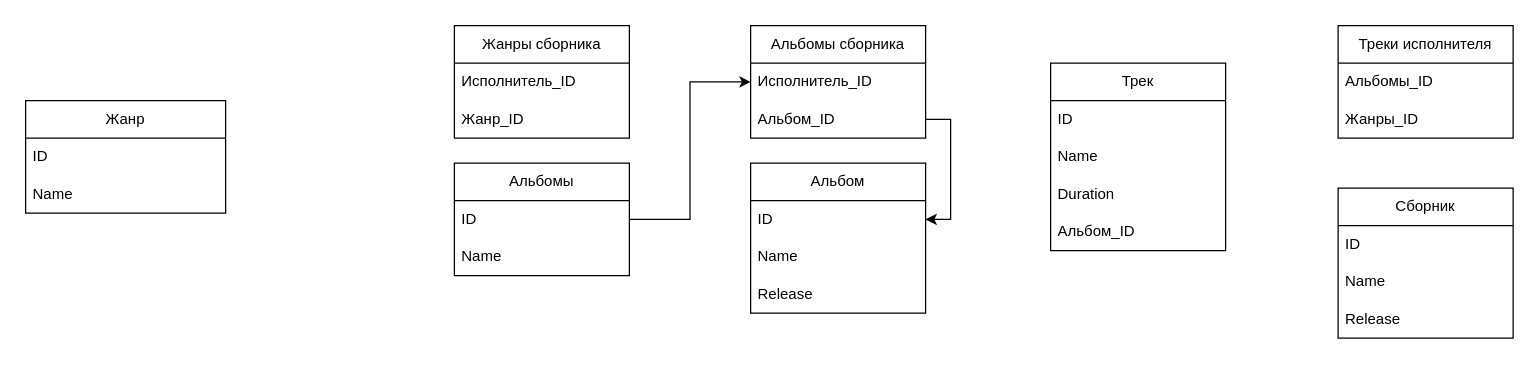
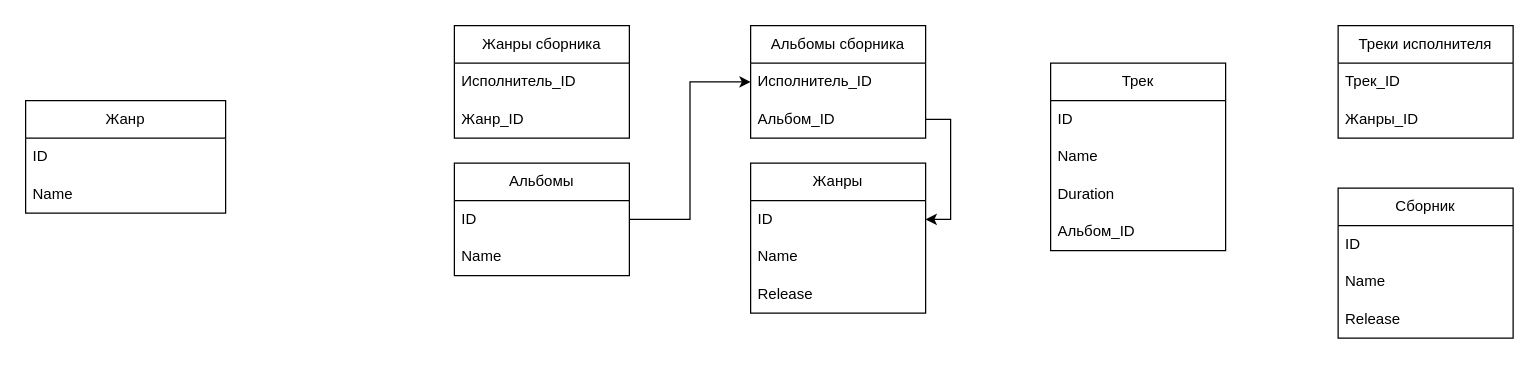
node "Альбомы_ID": label "Альбомы_ID" -> "Трек_ID"
node "Альбом": label "Альбом" -> "Жанры"
